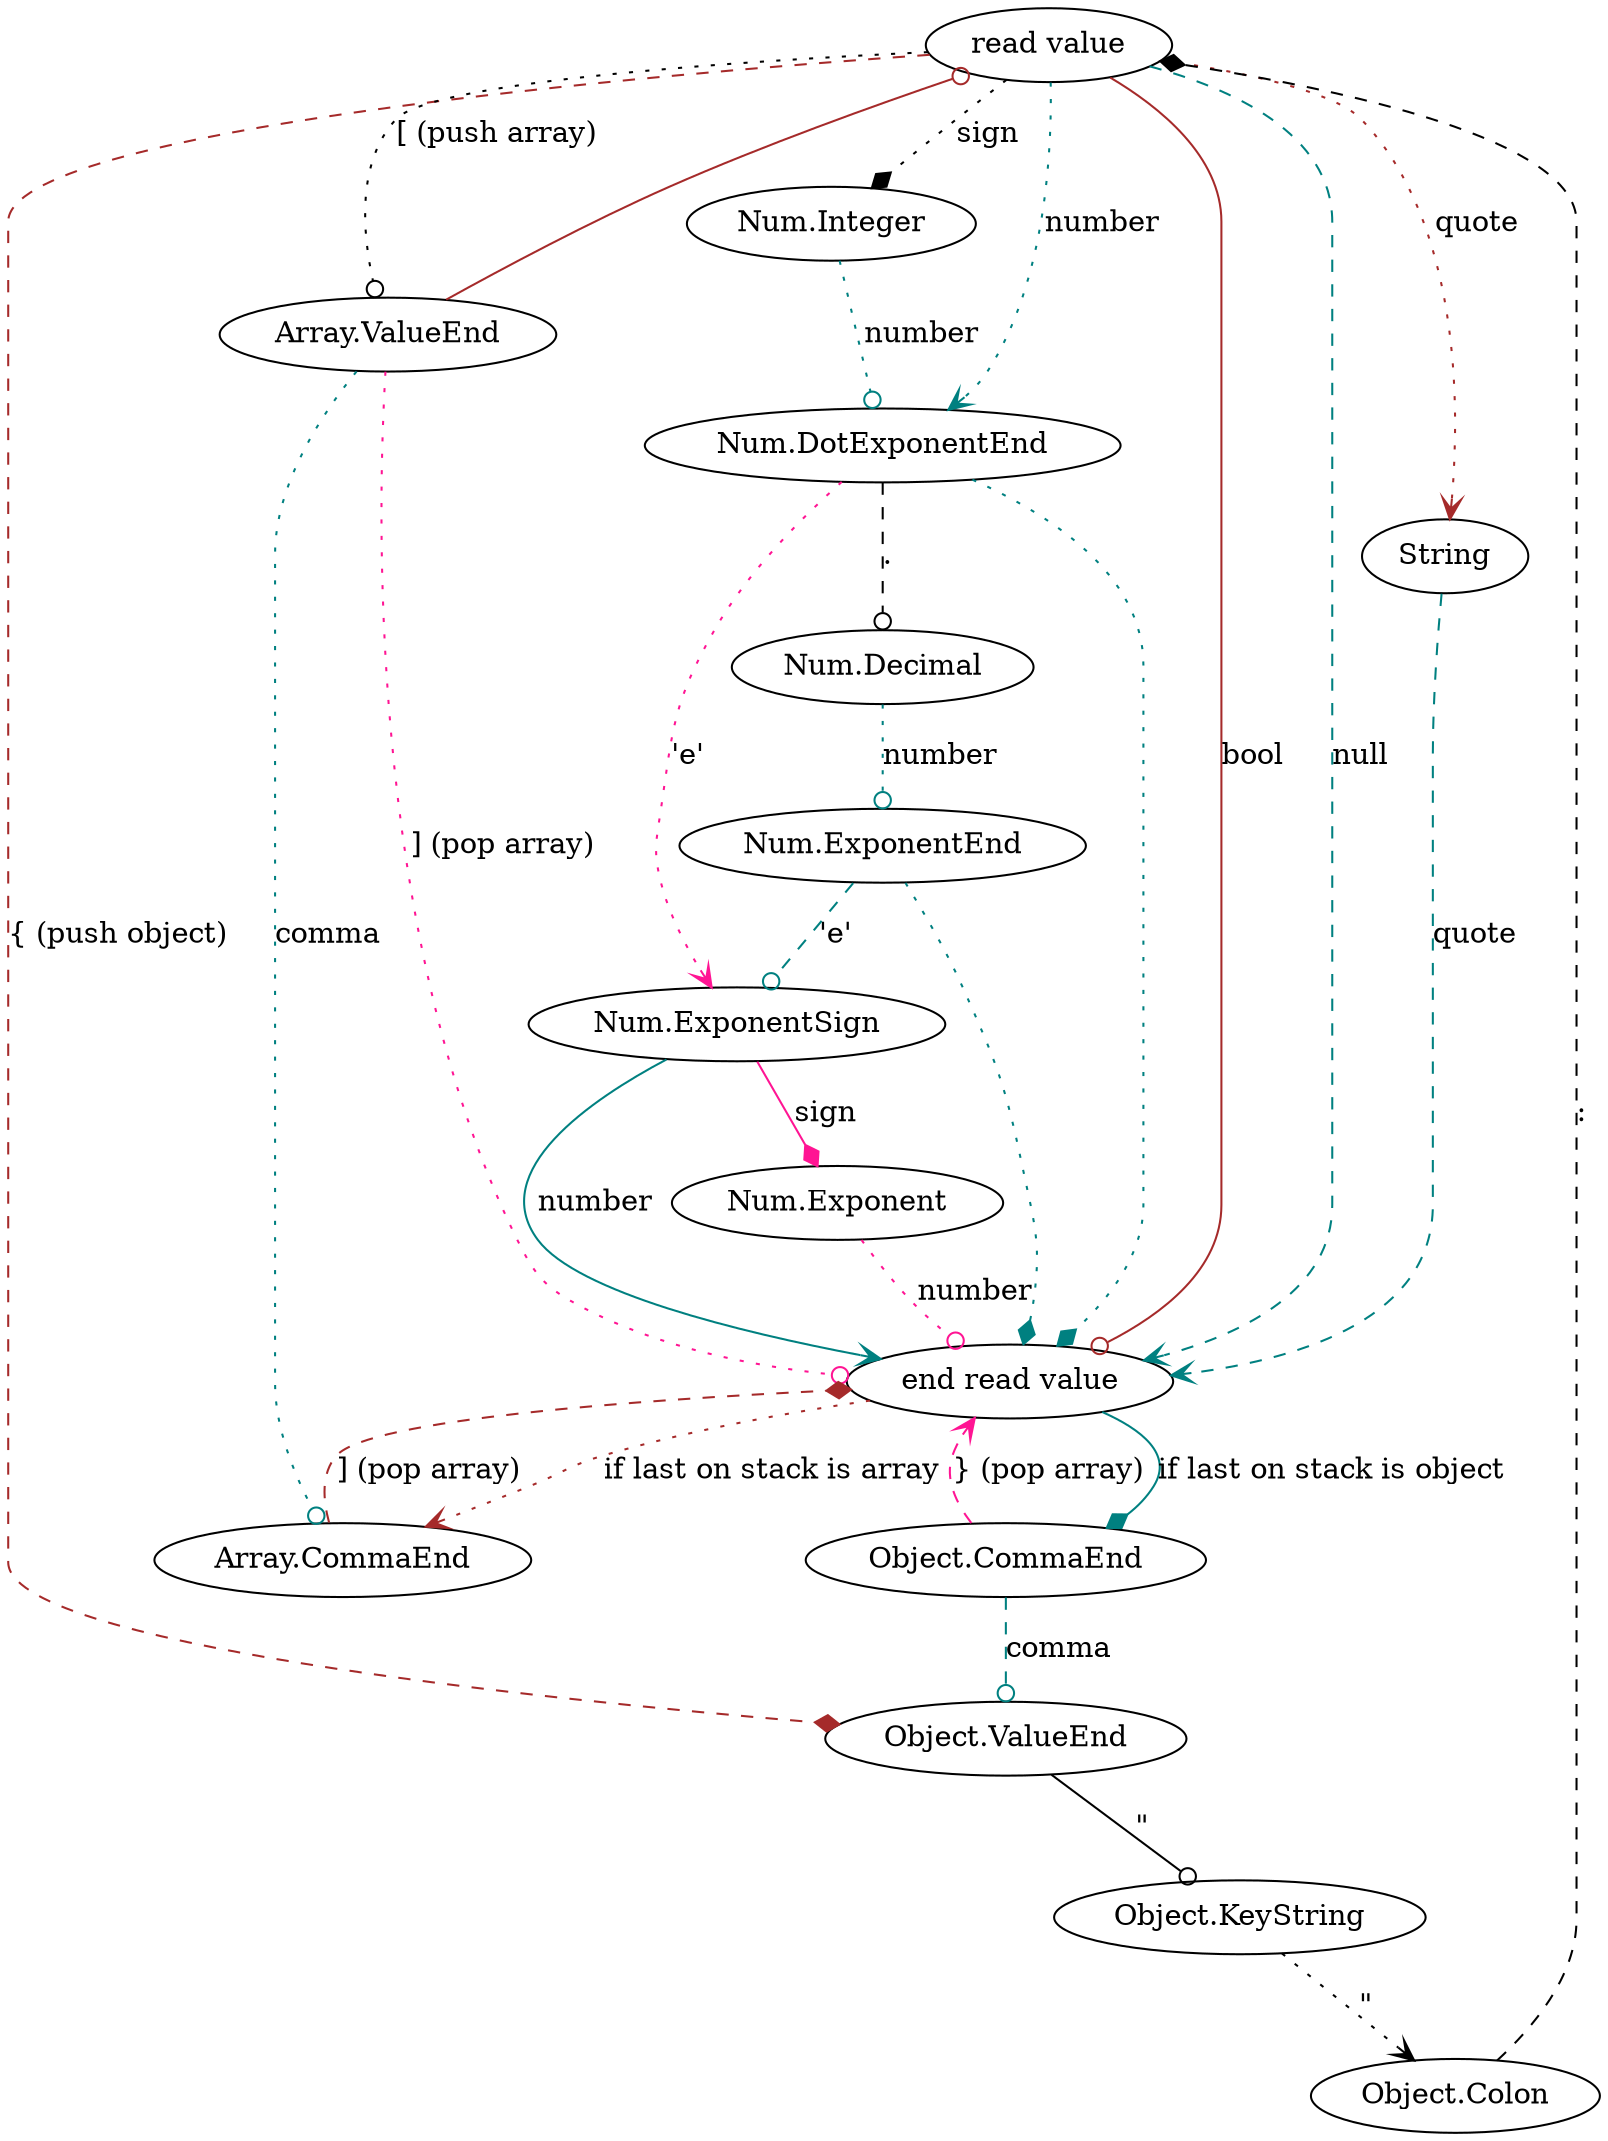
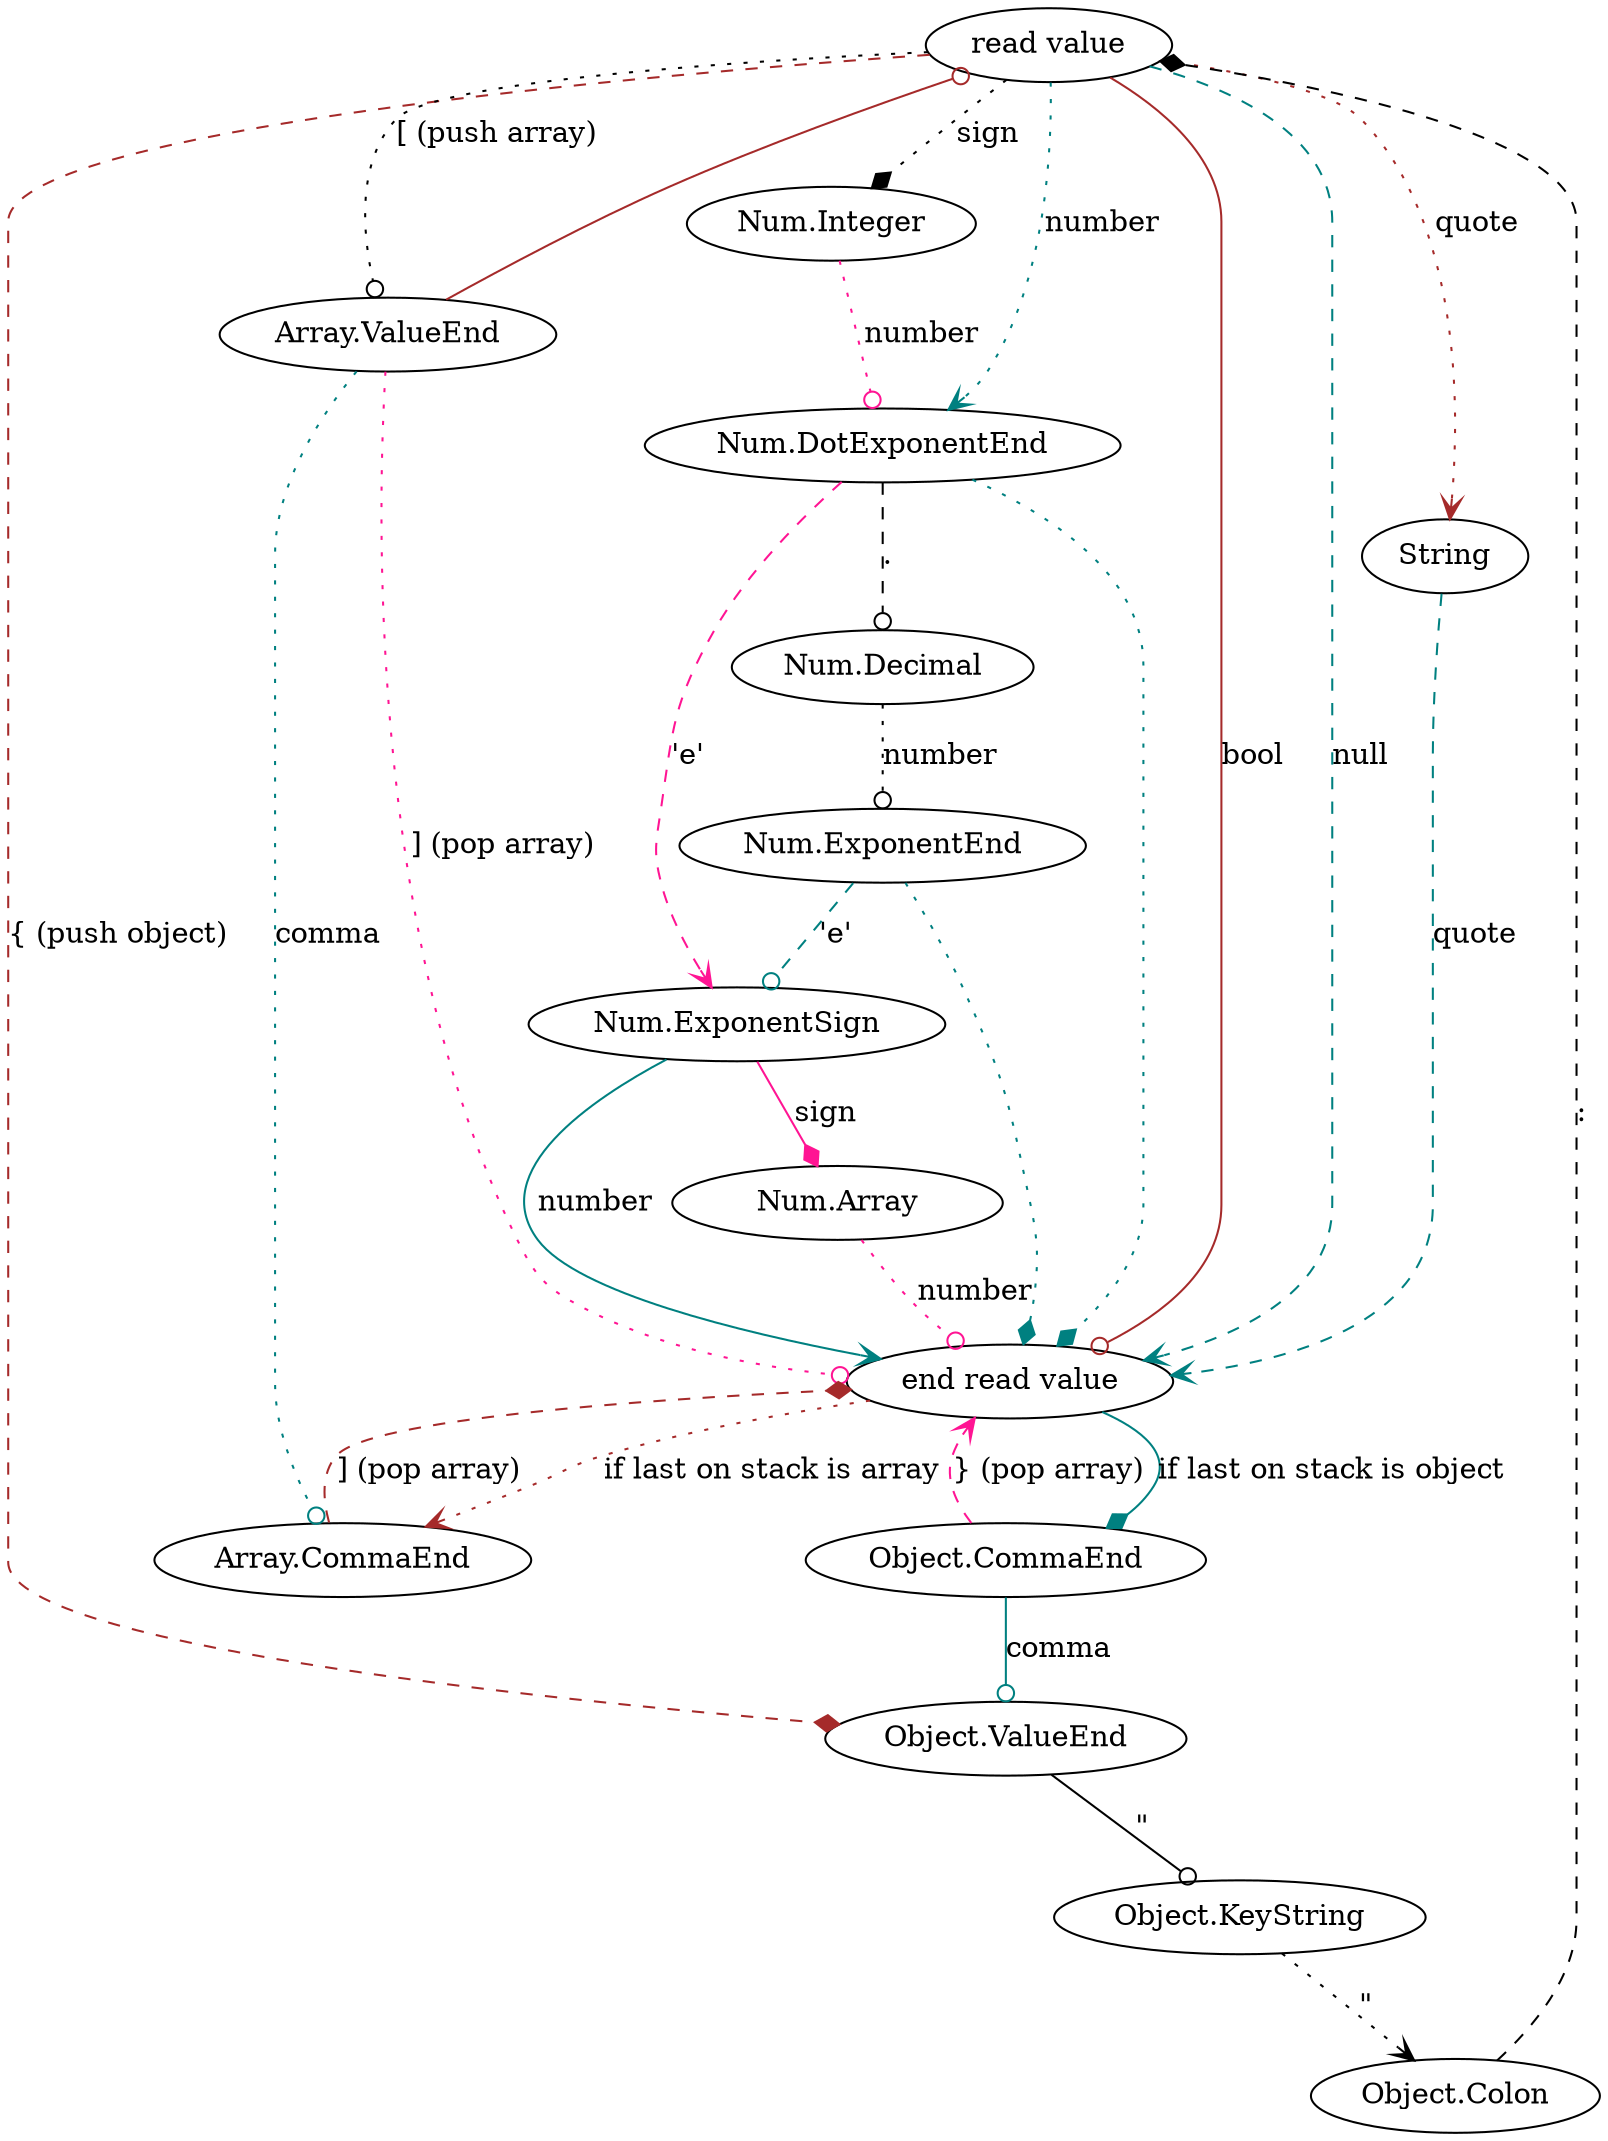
edge "Num.Integer" -> "Num.DotExponentEnd": color teal -> deeppink
edge "Num.DotExponentEnd" -> "Num.ExponentSign": style dotted -> dashed
edge "Num.Decimal" -> "Num.ExponentEnd": color teal -> black
node "Num.Exponent": label "Num.Exponent" -> "Num.Array"
edge "Object.CommaEnd" -> "Object.ValueEnd": style dashed -> solid
